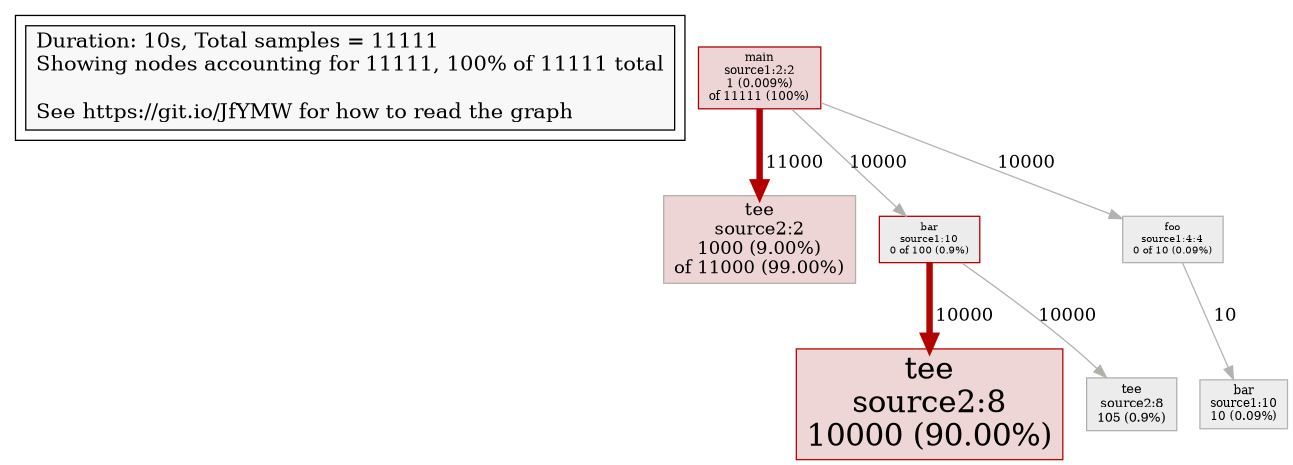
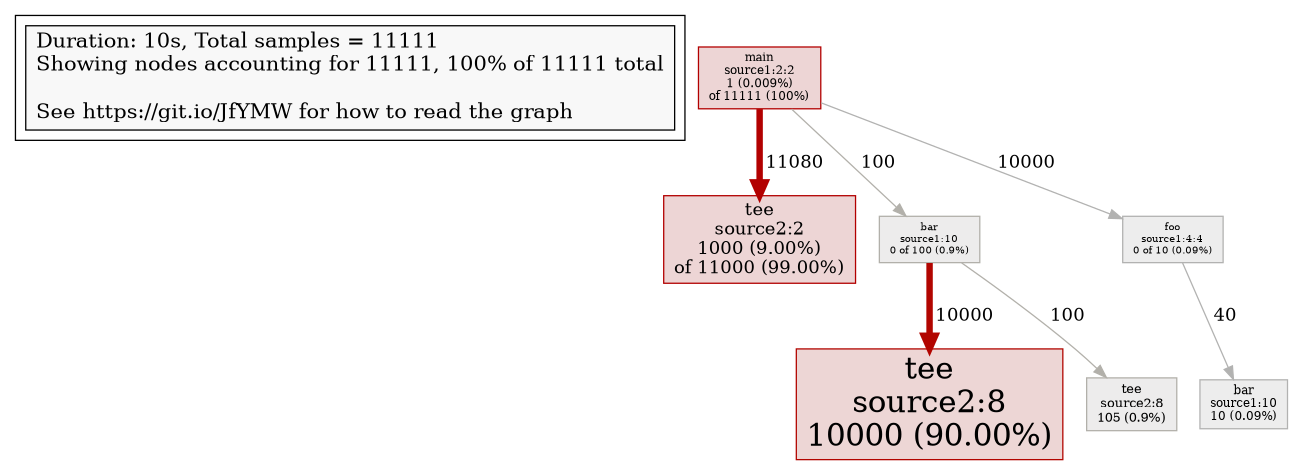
edge "main source1:2:2 1 (0.009%) of 11111 (100%)" -> "tee source2:2 1000 (9.00%) of 11000 (99.00%)": label " 11000" -> " 11080"
edge "main source1:2:2 1 (0.009%) of 11111 (100%)" -> "bar source1:10 0 of 100 (0.9%)": label " 10000" -> " 100"
node "tee source2:2 1000 (9.00%) of 11000 (99.00%)": color #b2b0aa -> #b20000
node "bar source1:10 0 of 100 (0.9%)": color #b20000 -> #b2b0aa
edge "bar source1:10 0 of 100 (0.9%)" -> "tee source2:8 105 (0.9%)": label " 10000" -> " 100"
edge "foo source1:4:4 0 of 10 (0.09%)" -> "bar source1:10 10 (0.09%)": label " 10" -> " 40"
